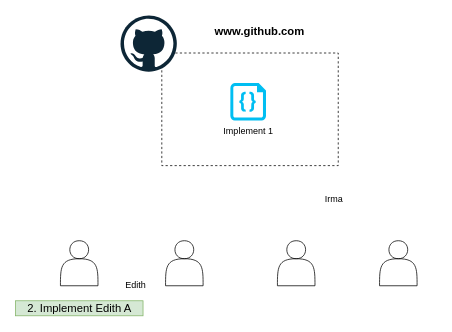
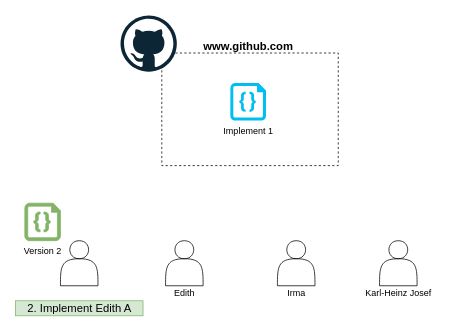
node "www.github.com": moved (259, 30) -> (248, 45)
node "Irma": moved (333, 199) -> (296, 293)
node "Version 2": added
node "Edith": moved (135, 285) -> (184, 293)
node "Karl-Heinz Josef": added
